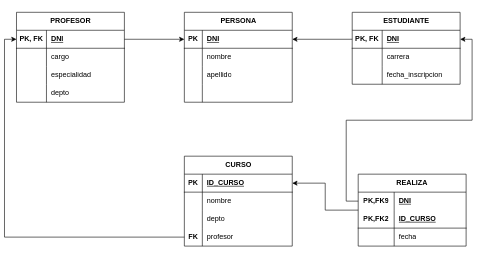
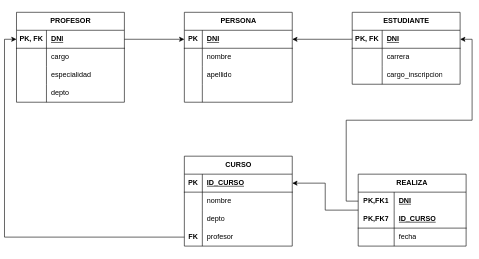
node "fecha_inscripcion": label "fecha_inscripcion" -> "cargo_inscripcion"
node "PK,FK9": label "PK,FK9" -> "PK,FK1"
node "PK,FK2": label "PK,FK2" -> "PK,FK7"
